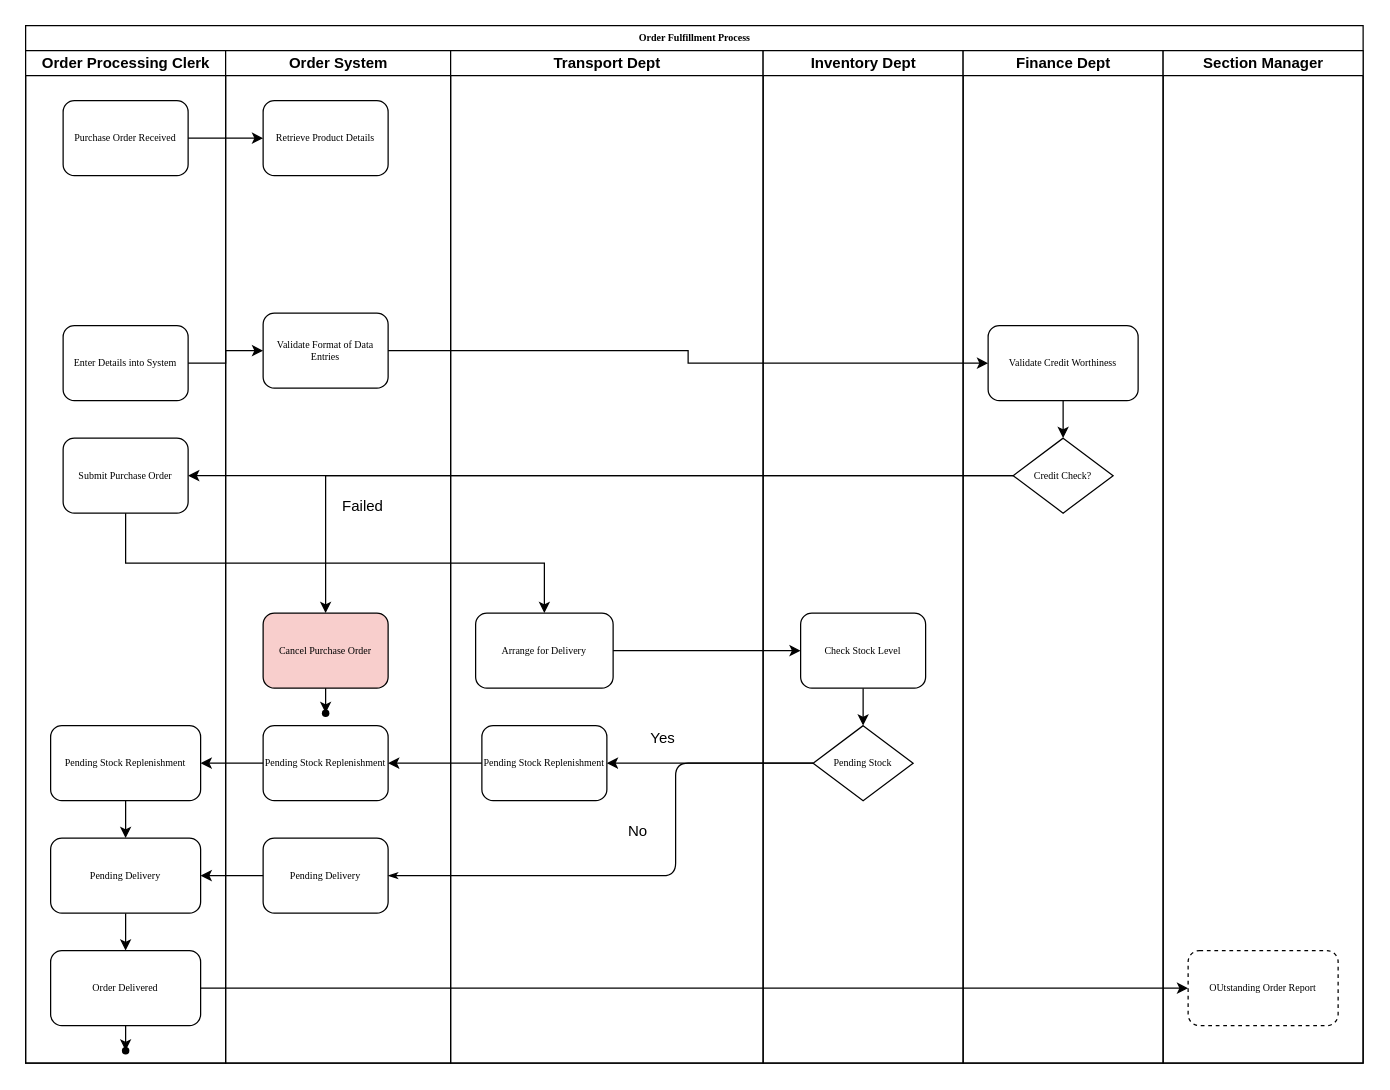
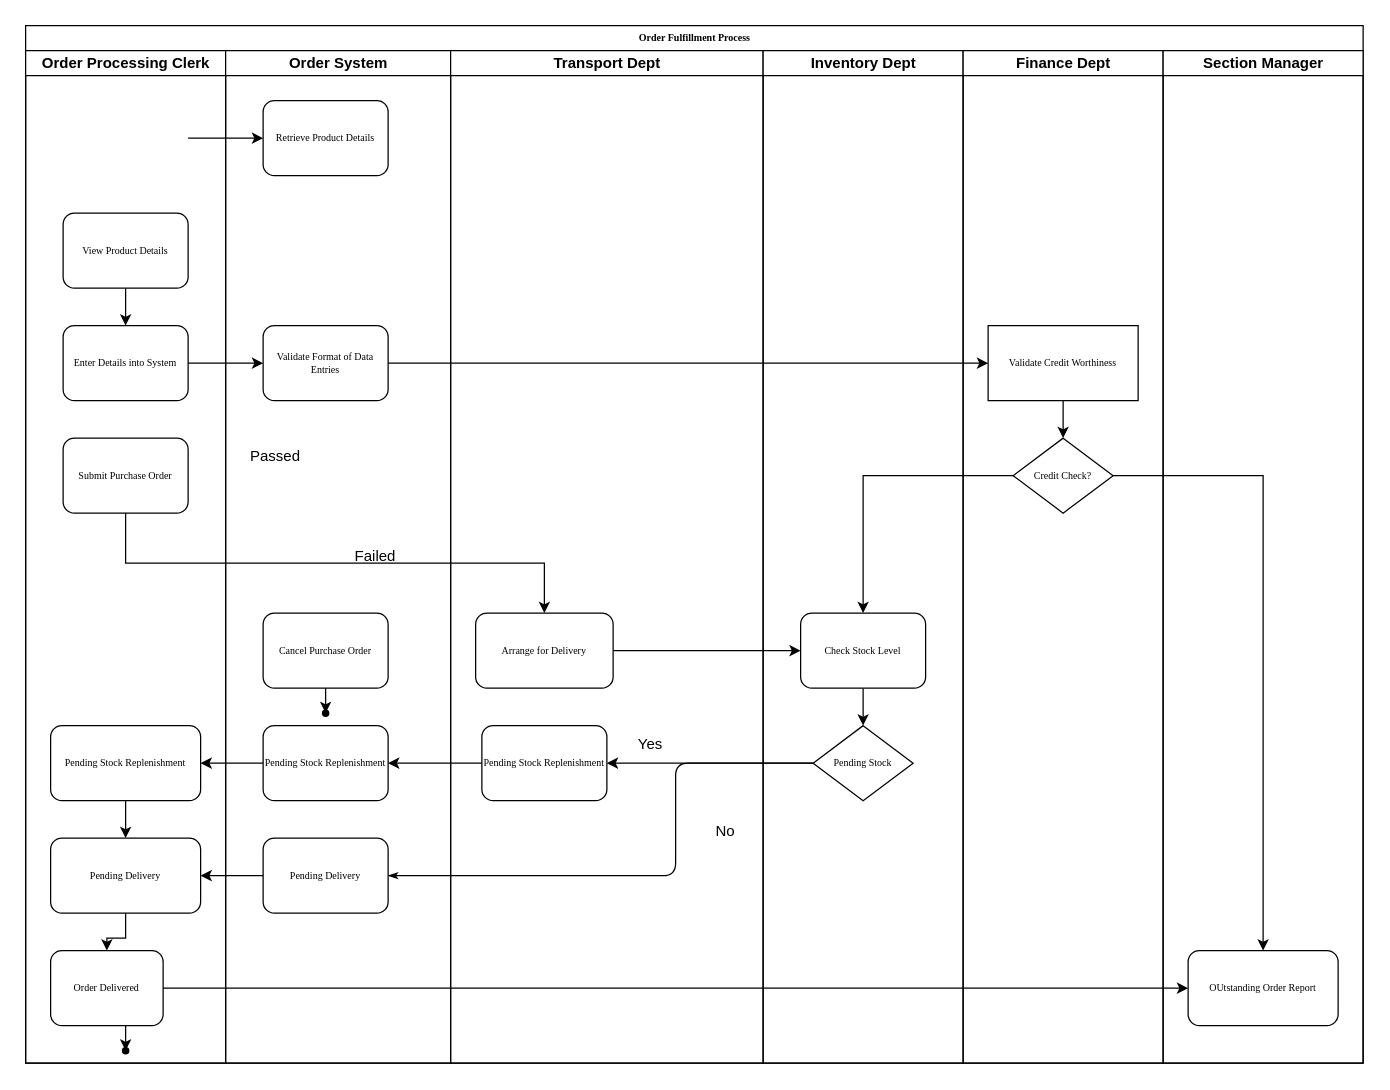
node "Purchase Order Received": removed
node "View Product Details": added
edge "View Product Details" -> "Enter Details into System": added
node "Validate Format of Data Entries": moved (326, 351) -> (326, 363)
node "Validate Credit Worthiness": shape rounded rectangle -> rectangle
node "Passed": added
edge "Credit Check?" -> "Submit Purchase Order": now "Credit Check?" -> "OUtstanding Order Report"
node "Failed": moved (363, 507) -> (376, 557)
edge "Credit Check?" -> "Cancel Purchase Order": now "Credit Check?" -> "Check Stock Level"
node "Cancel Purchase Order": fillcolor #f8cecc -> #ffffff
node "Yes": moved (663, 738) -> (651, 744)
node "No": moved (638, 832) -> (726, 832)
node "Order Delivered": size 150x75 -> 113x75
node "OUtstanding Order Report": style dashed -> solid
